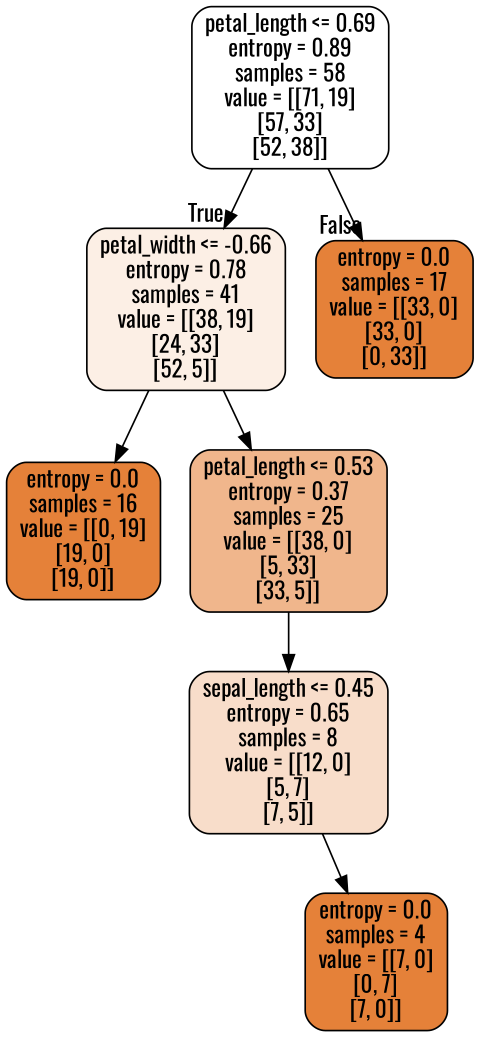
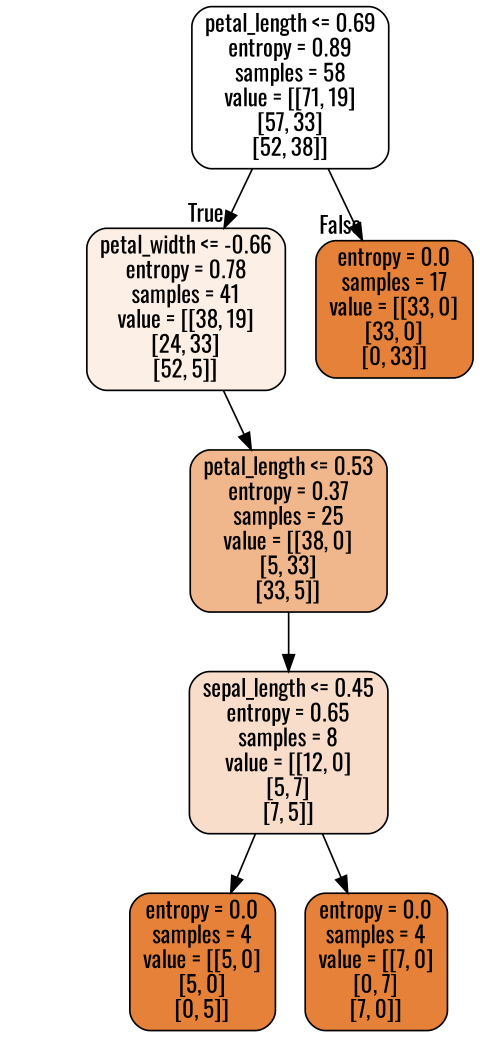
node "entropy = 0.0 samples = 16 value = [[0, 19] [19, 0] [19, 0]]": removed
node "entropy = 0.0 samples = 4 value = [[5, 0] [5, 0] [0, 5]]": added
